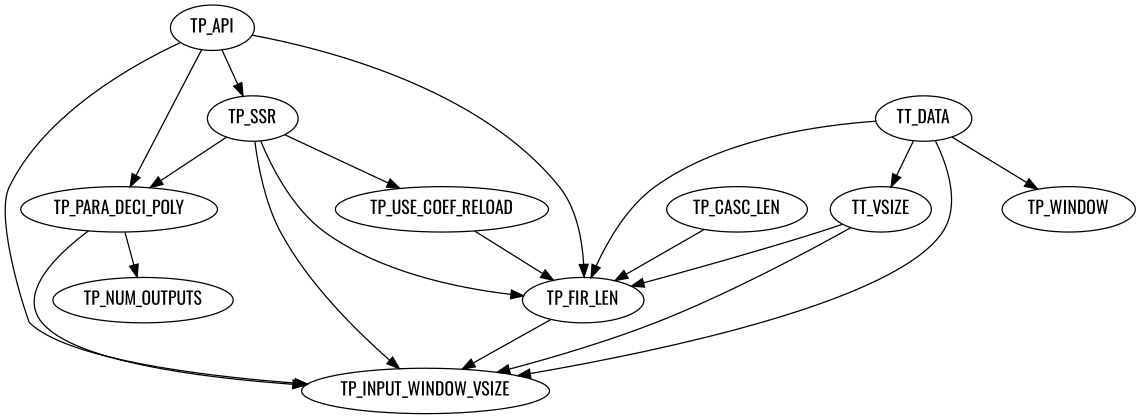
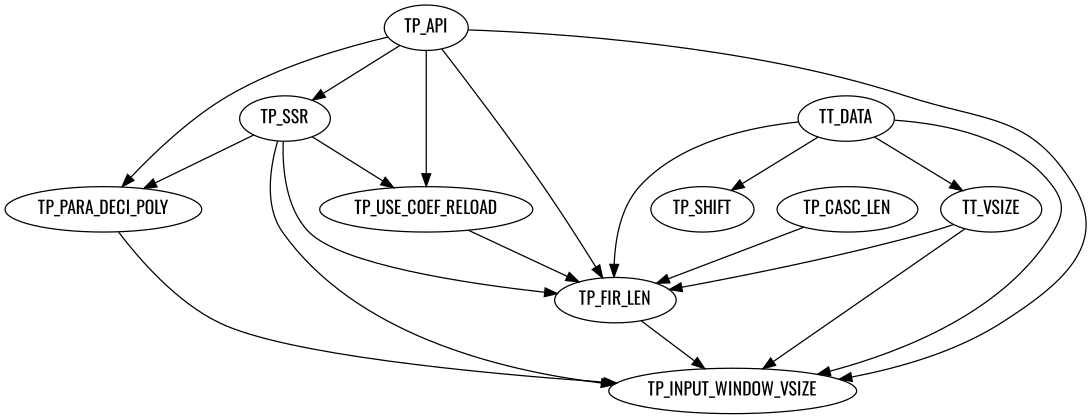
edge "TP_API" -> "TP_USE_COEF_RELOAD": added
node "TP_WINDOW": label "TP_WINDOW" -> "TP_SHIFT"
node "TP_NUM_OUTPUTS": removed
